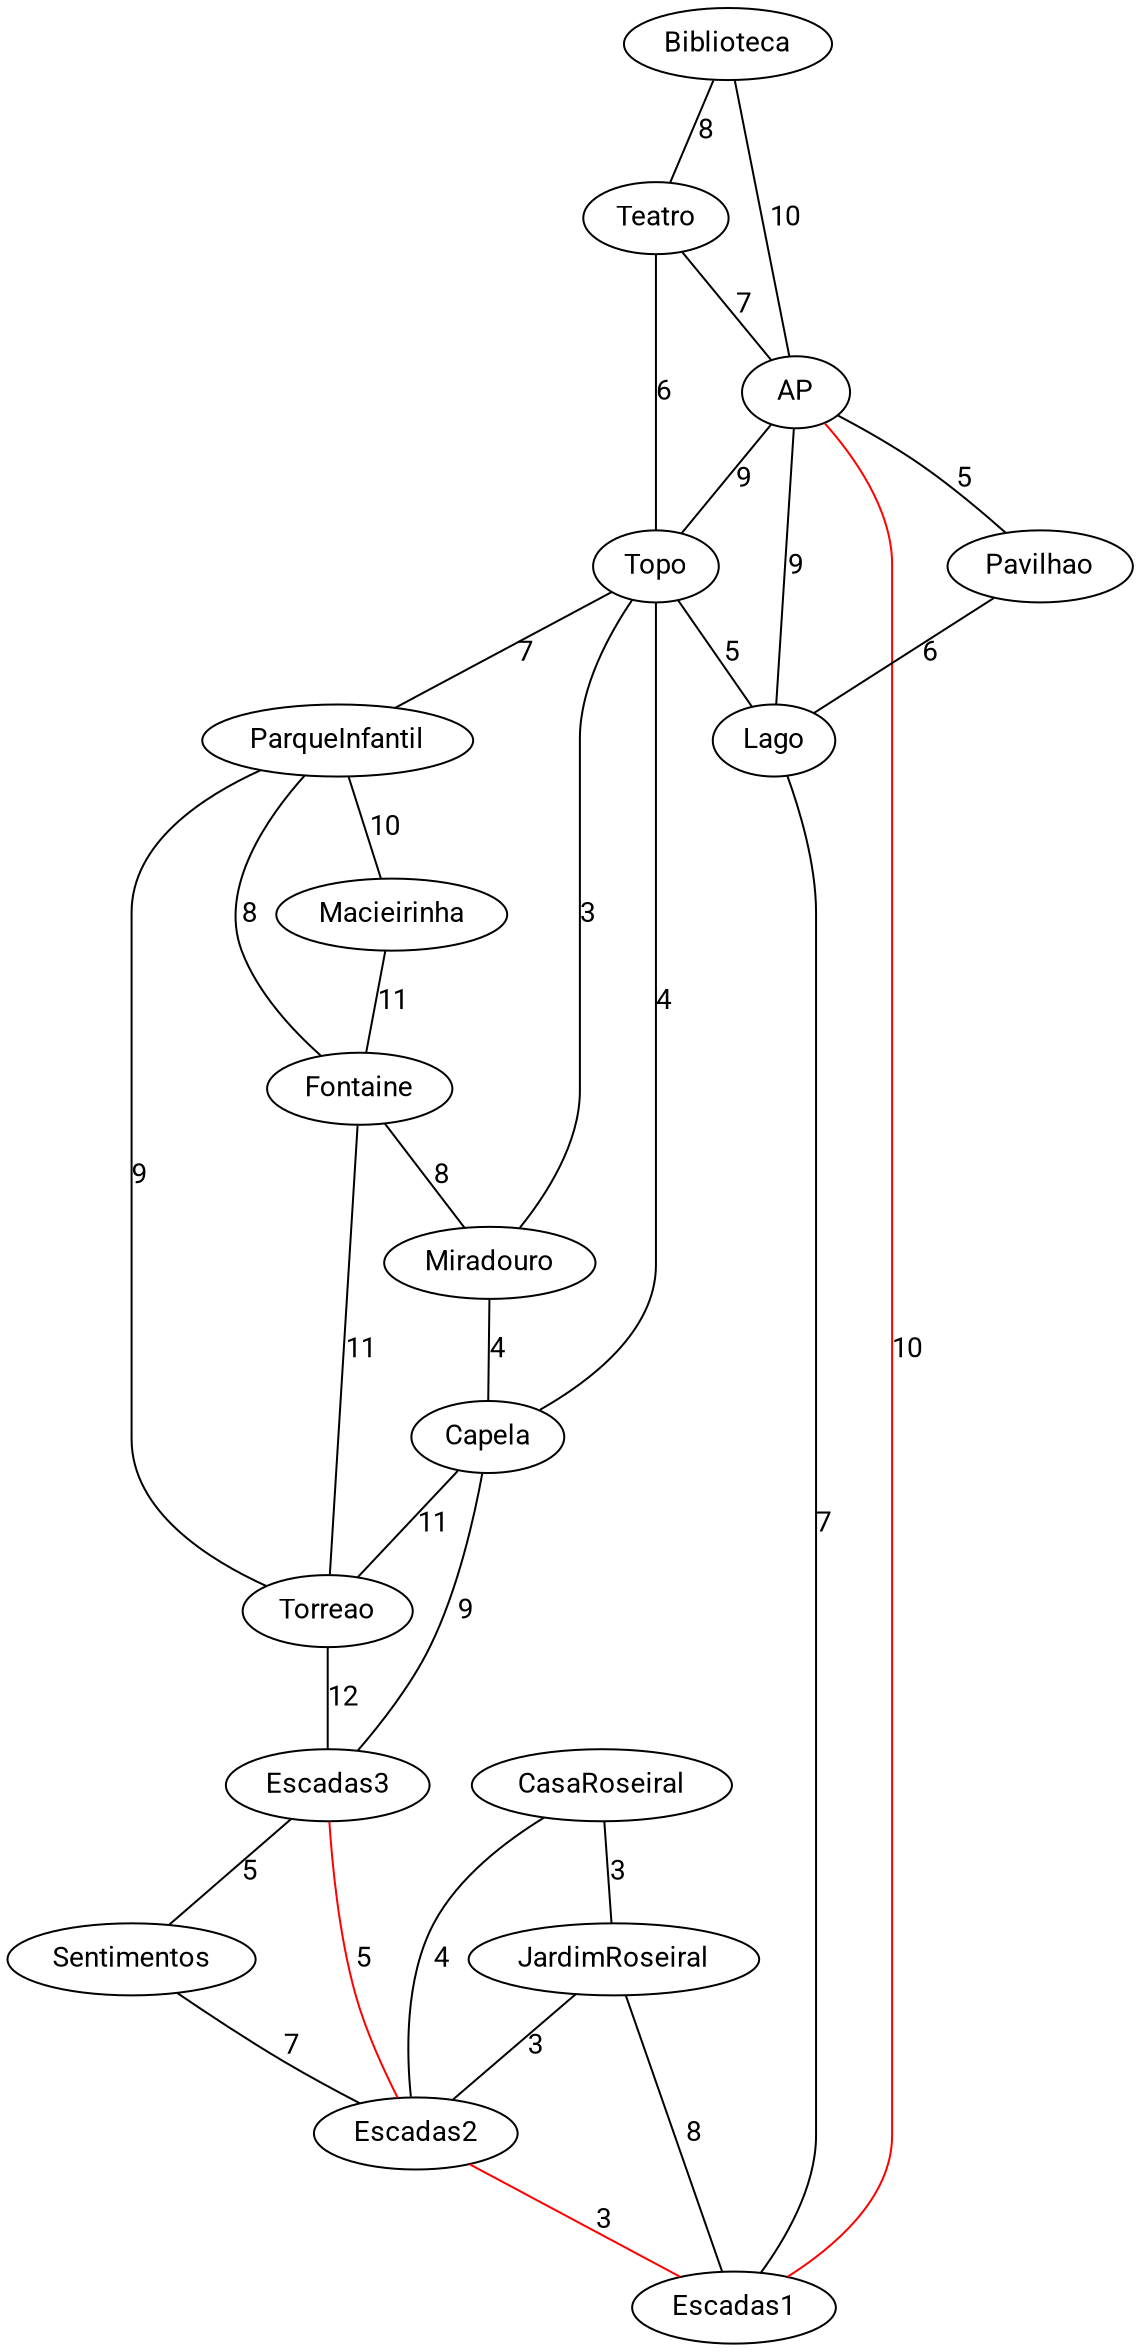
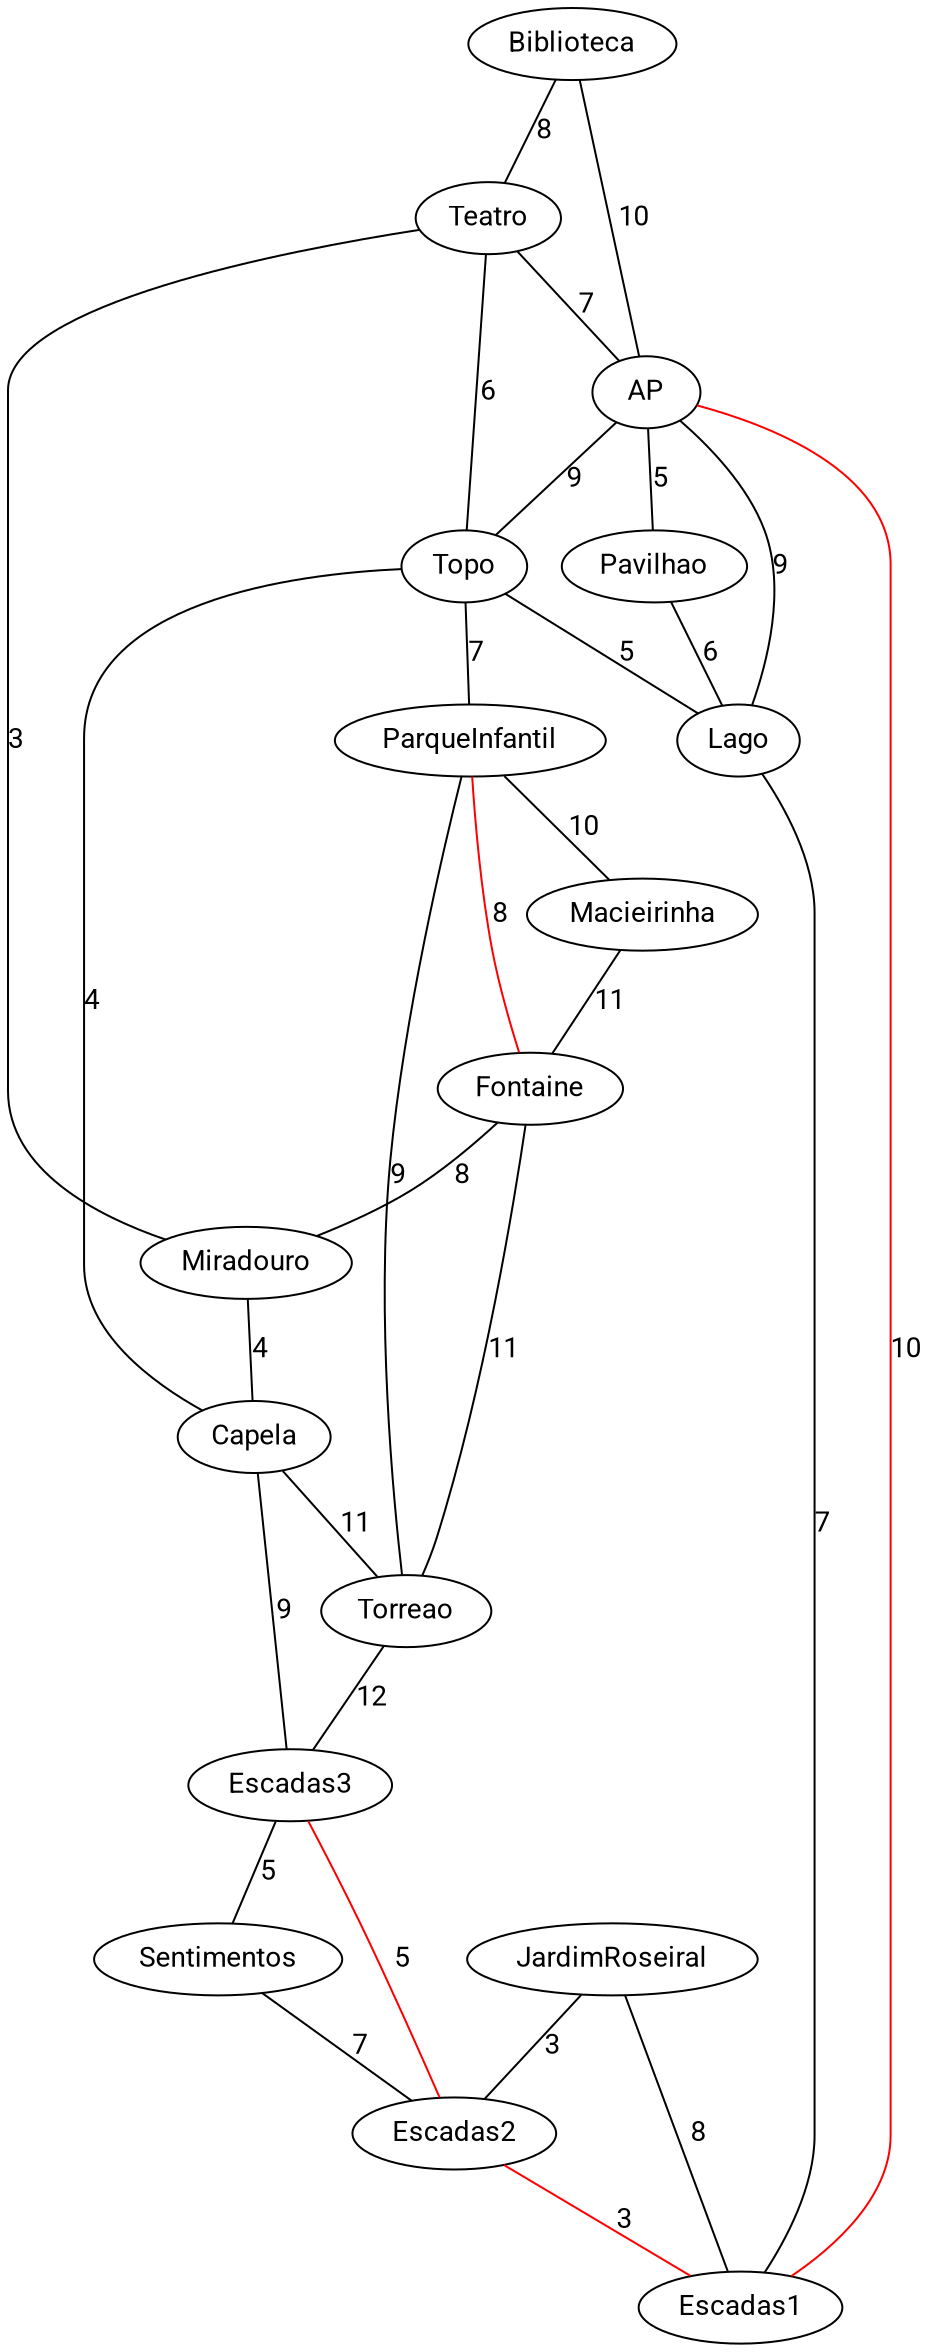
edge "Topo" -- "Miradouro": now "Teatro" -- "Miradouro"
edge "ParqueInfantil" -- "Fontaine": color black -> red
node "CasaRoseiral": removed
